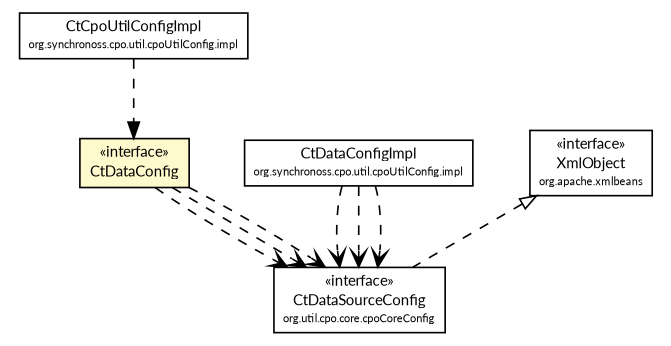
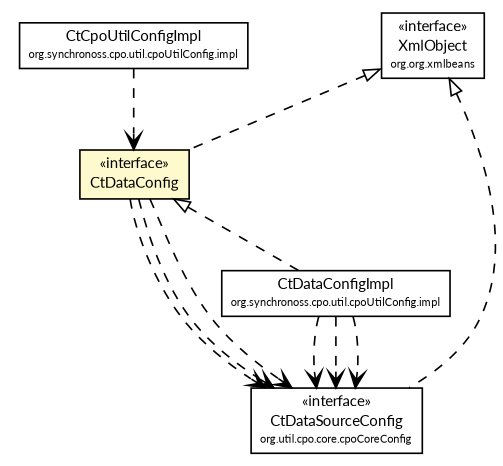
edge "CtCpoUtilConfigImpl" -> "CtDataConfig": arrowhead normal -> open
edge "CtDataConfig" -> "XmlObject": added
node "XmlObject": text "org.apache.xmlbeans" -> "org.org.xmlbeans"
edge "CtDataConfigImpl" -> "CtDataConfig": added
